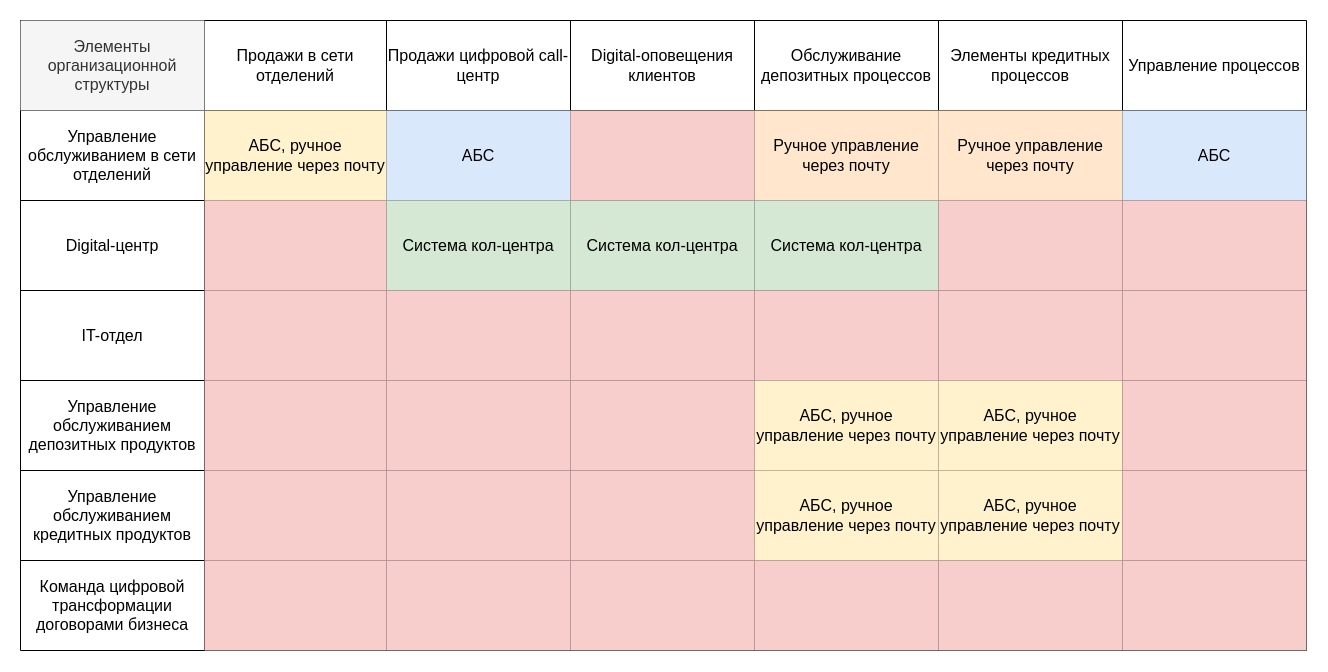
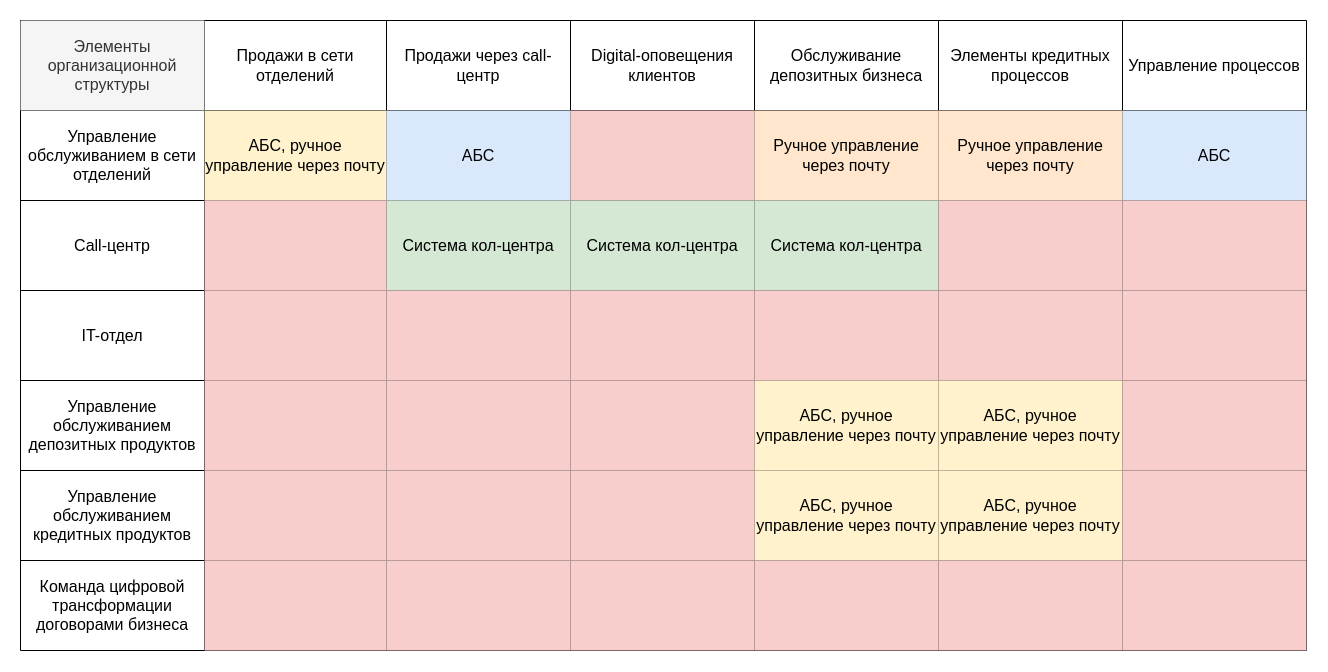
node "Продажи цифровой call-центр": label "Продажи цифровой call-центр" -> "Продажи через call-центр"
node "Обслуживание депозитных процессов": label "Обслуживание депозитных процессов" -> "Обслуживание депозитных бизнеса"
node "Digital-центр": label "Digital-центр" -> "Call-центр"
